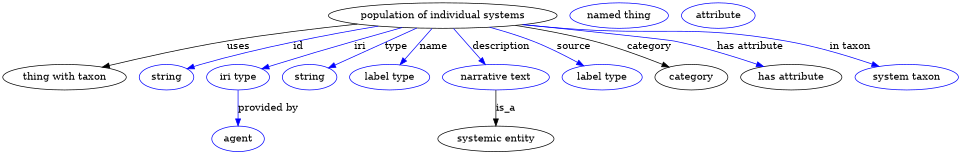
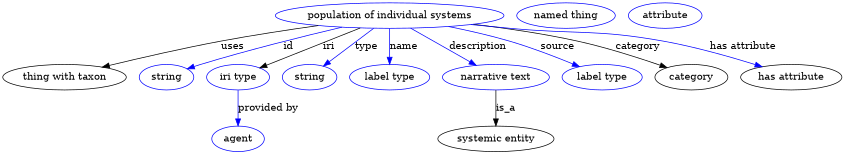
node "population of individual systems": color black -> blue
edge "population of individual systems" -> "iri type": color blue -> black
node "system taxon": removed
